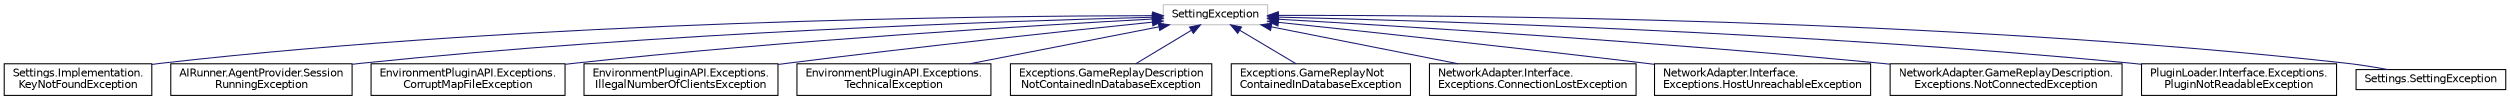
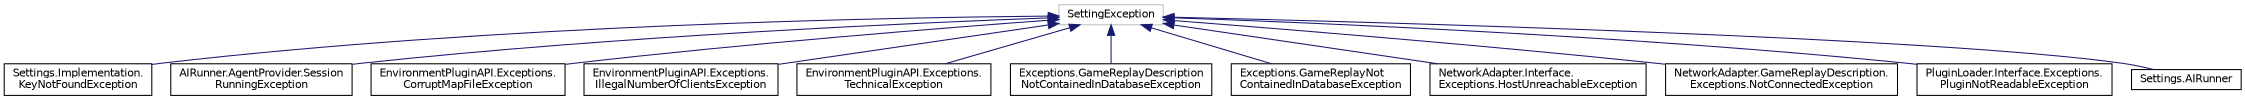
node "NetworkAdapter.Interface. Exceptions.ConnectionLostException": removed
node "Settings.SettingException": label "Settings.SettingException" -> "Settings.AIRunner"
